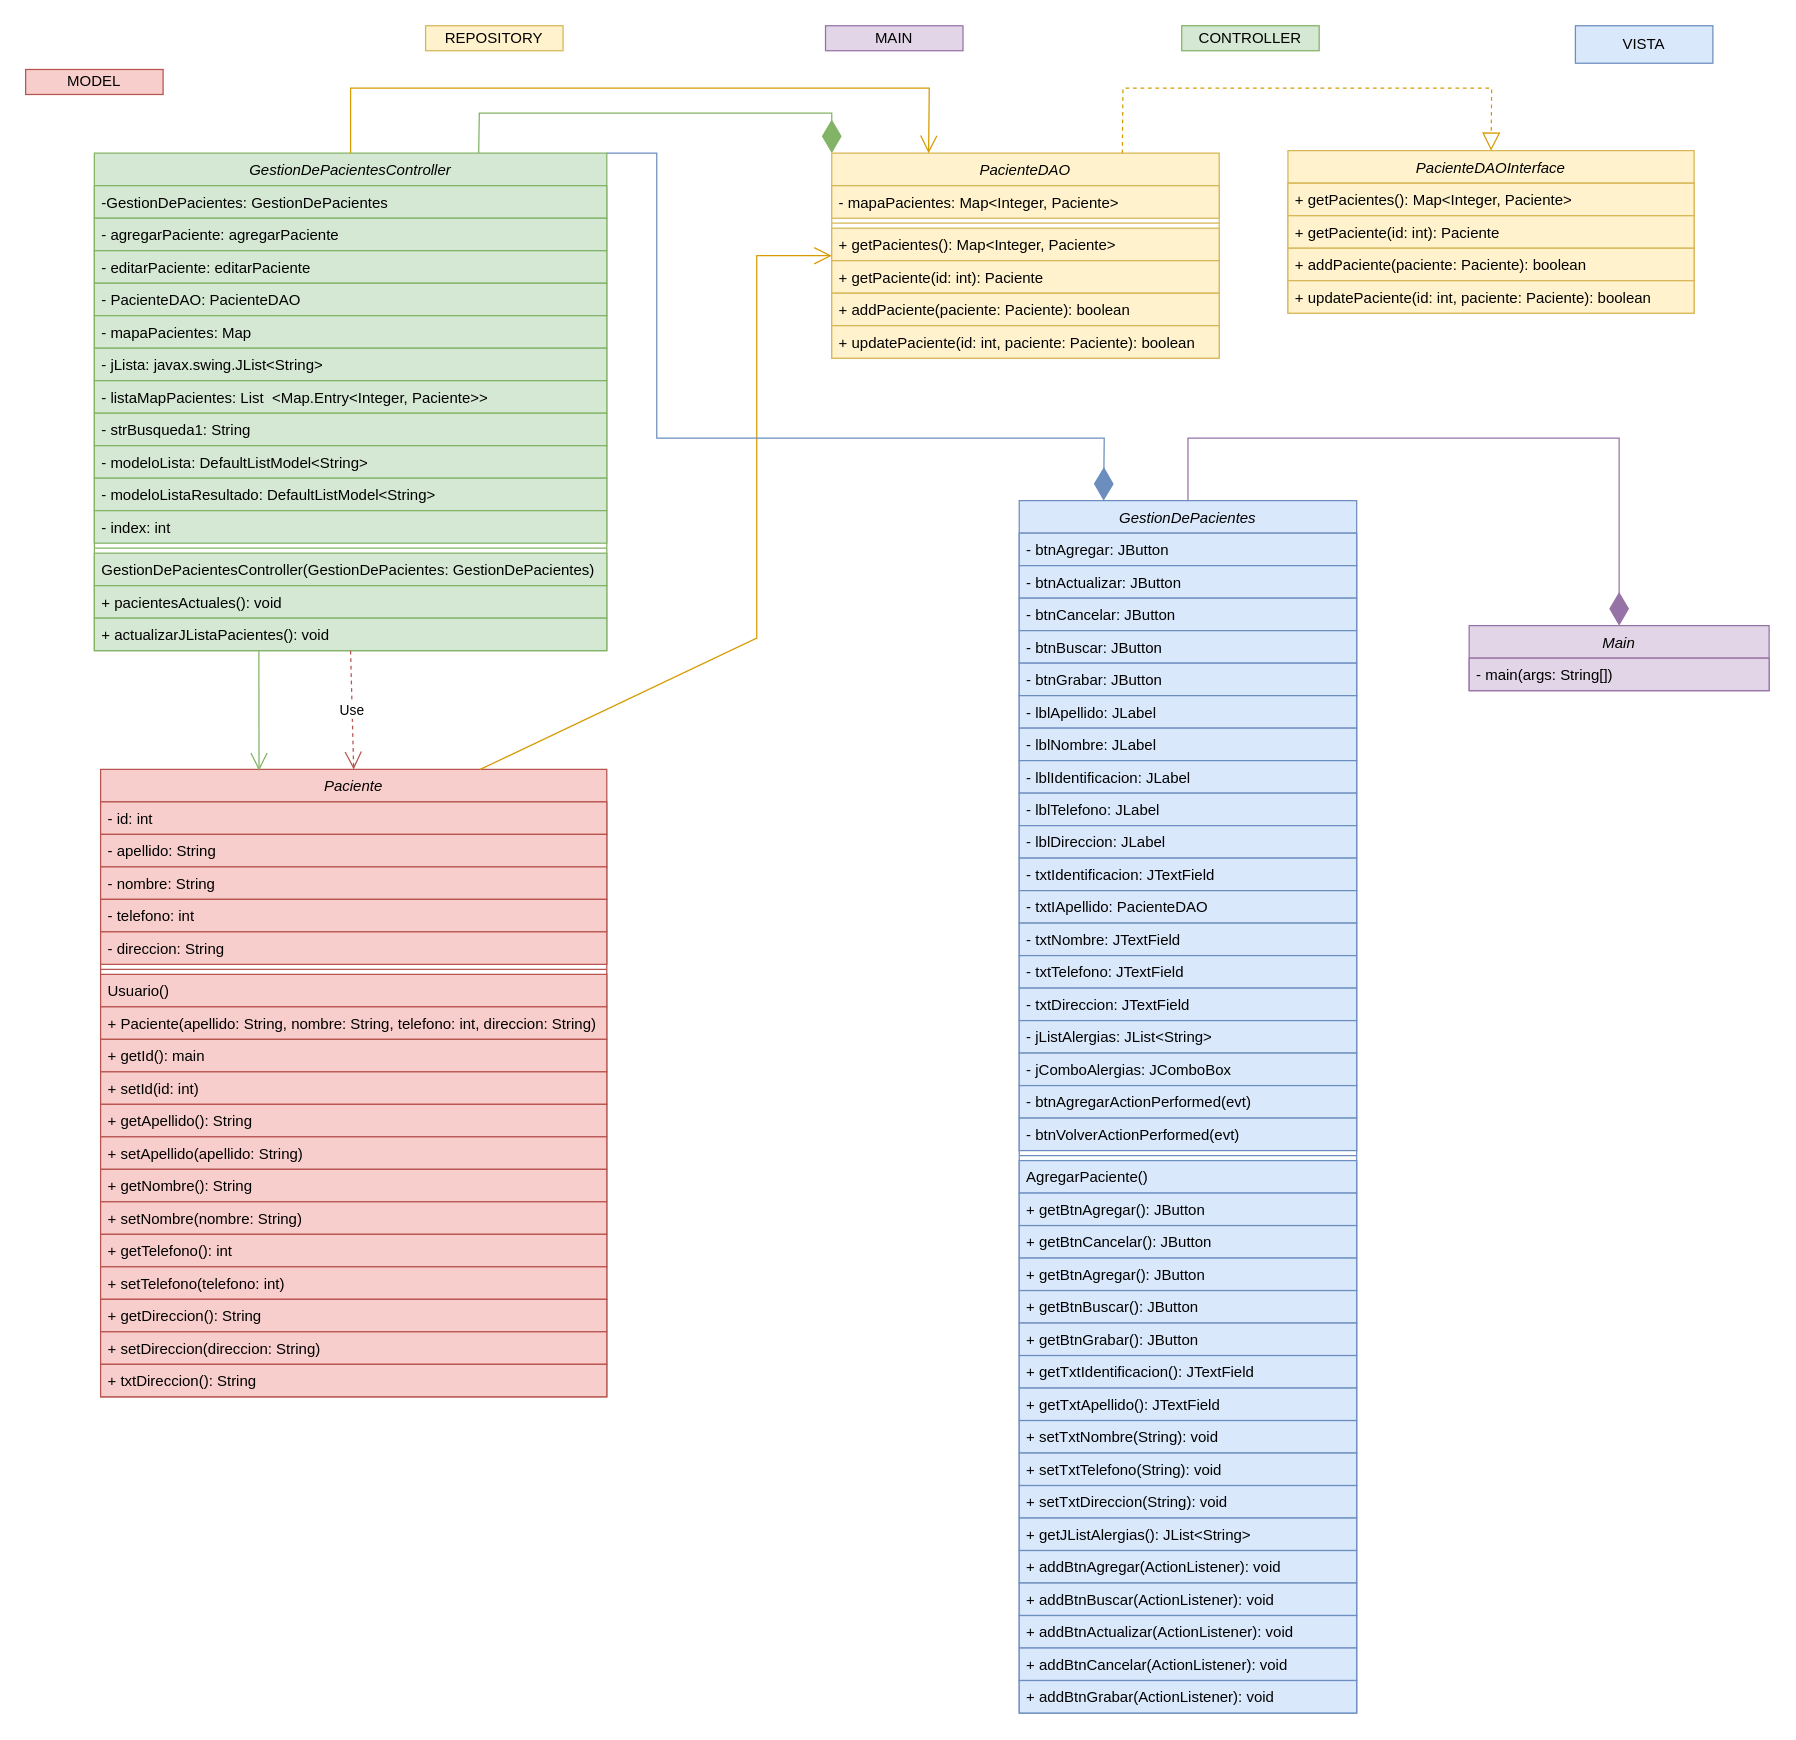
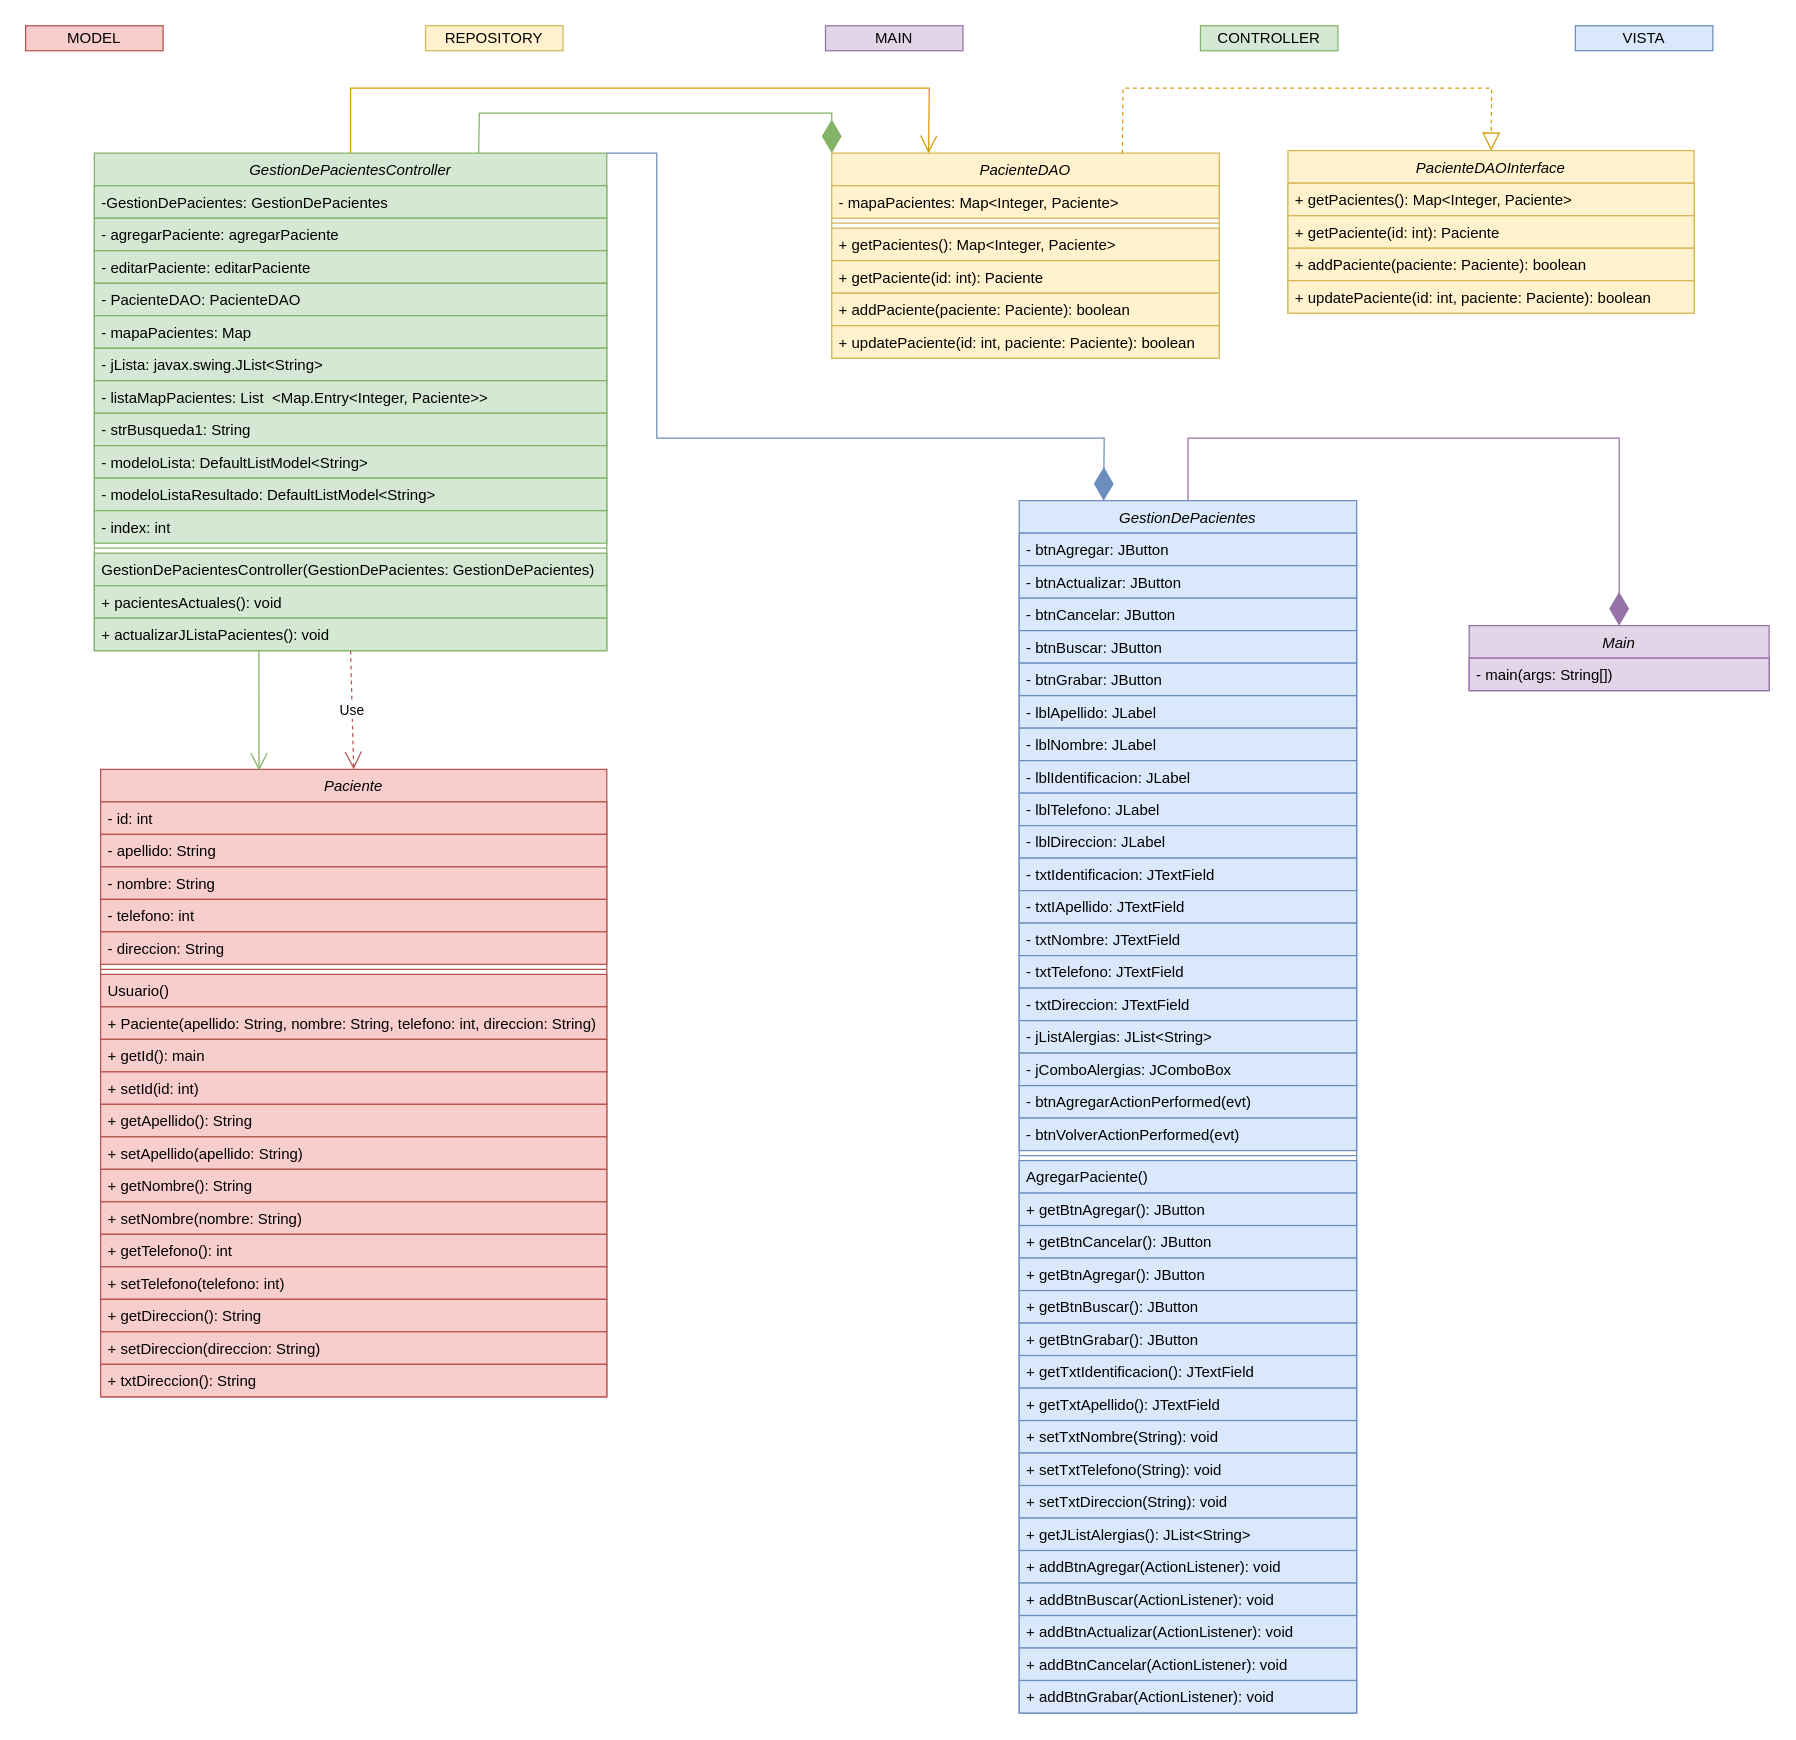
node "CONTROLLER": moved (1251, 38) -> (1269, 38)
node "VISTA": size 138x38 -> 138x25
node "MODEL": moved (94, 82) -> (94, 38)
edge "Paciente" -> "PacienteDAO": removed
node "- txtIApellido: PacienteDAO": label "- txtIApellido: PacienteDAO" -> "- txtIApellido: JTextField"
